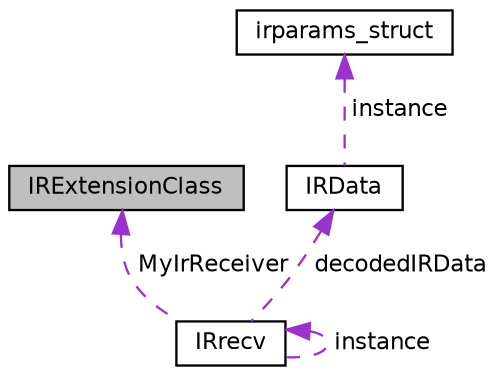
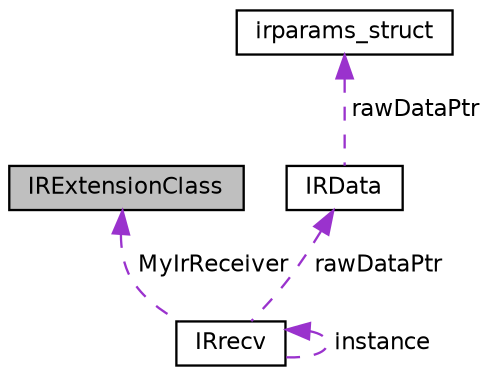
edge "IRData" -> "irparams_struct": label " instance" -> " rawDataPtr"
edge "IRrecv" -> "IRData": label " decodedIRData" -> " rawDataPtr"
